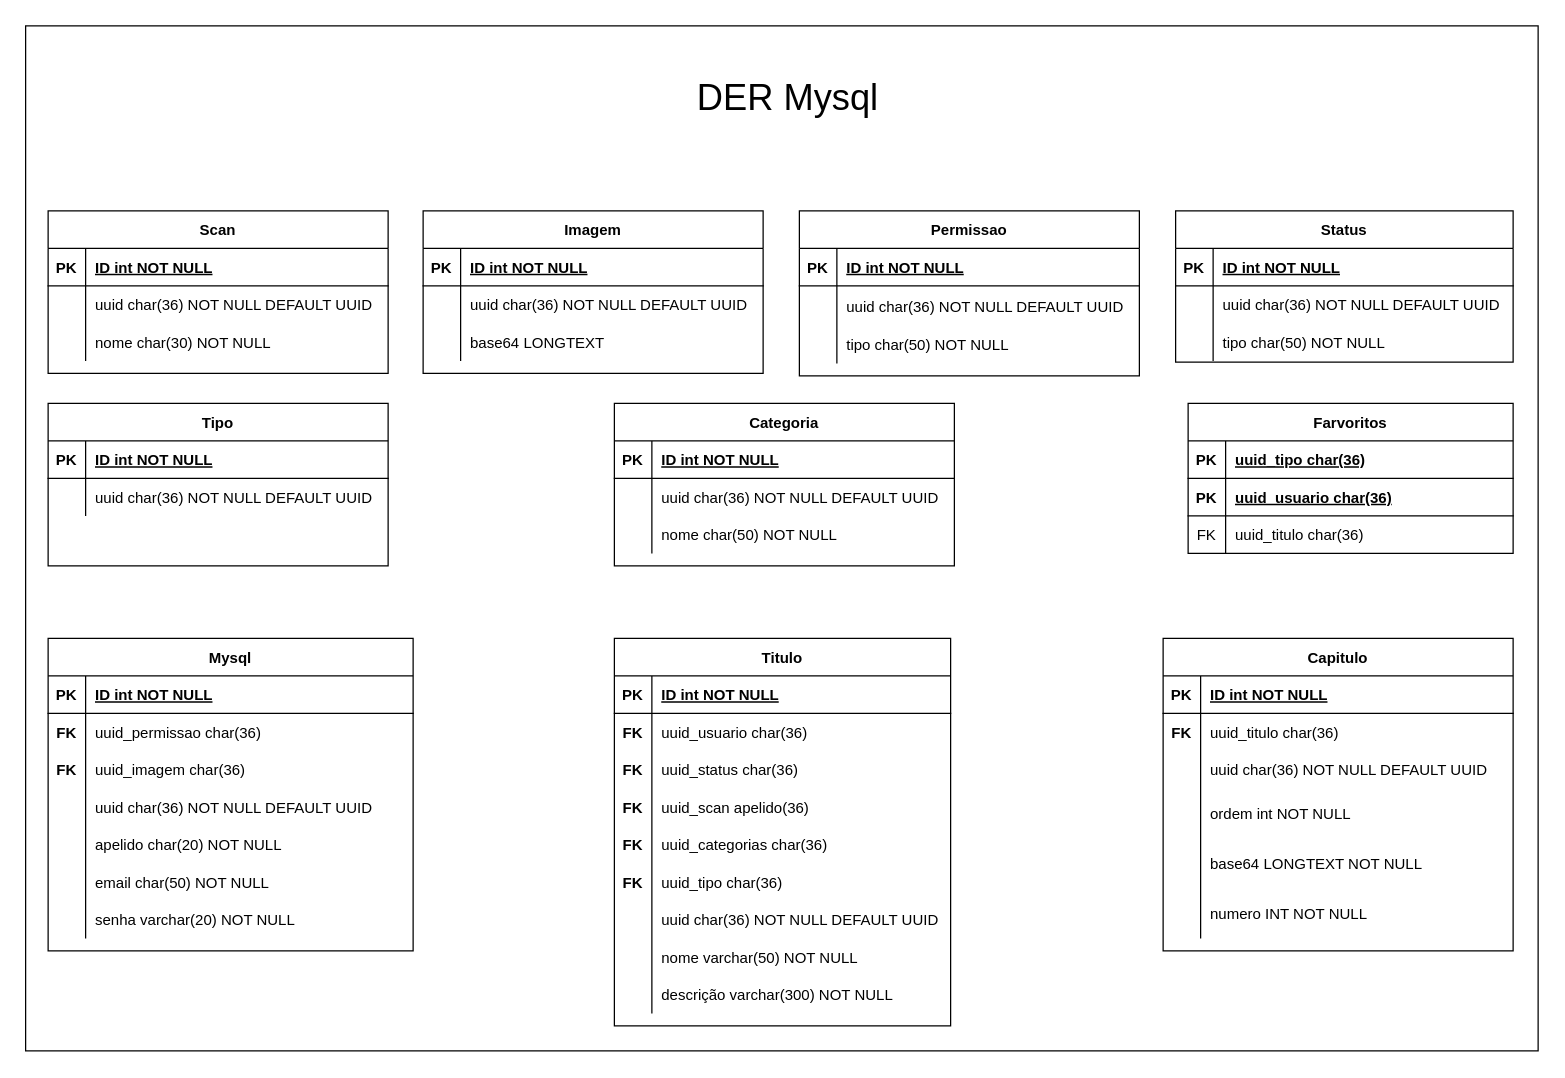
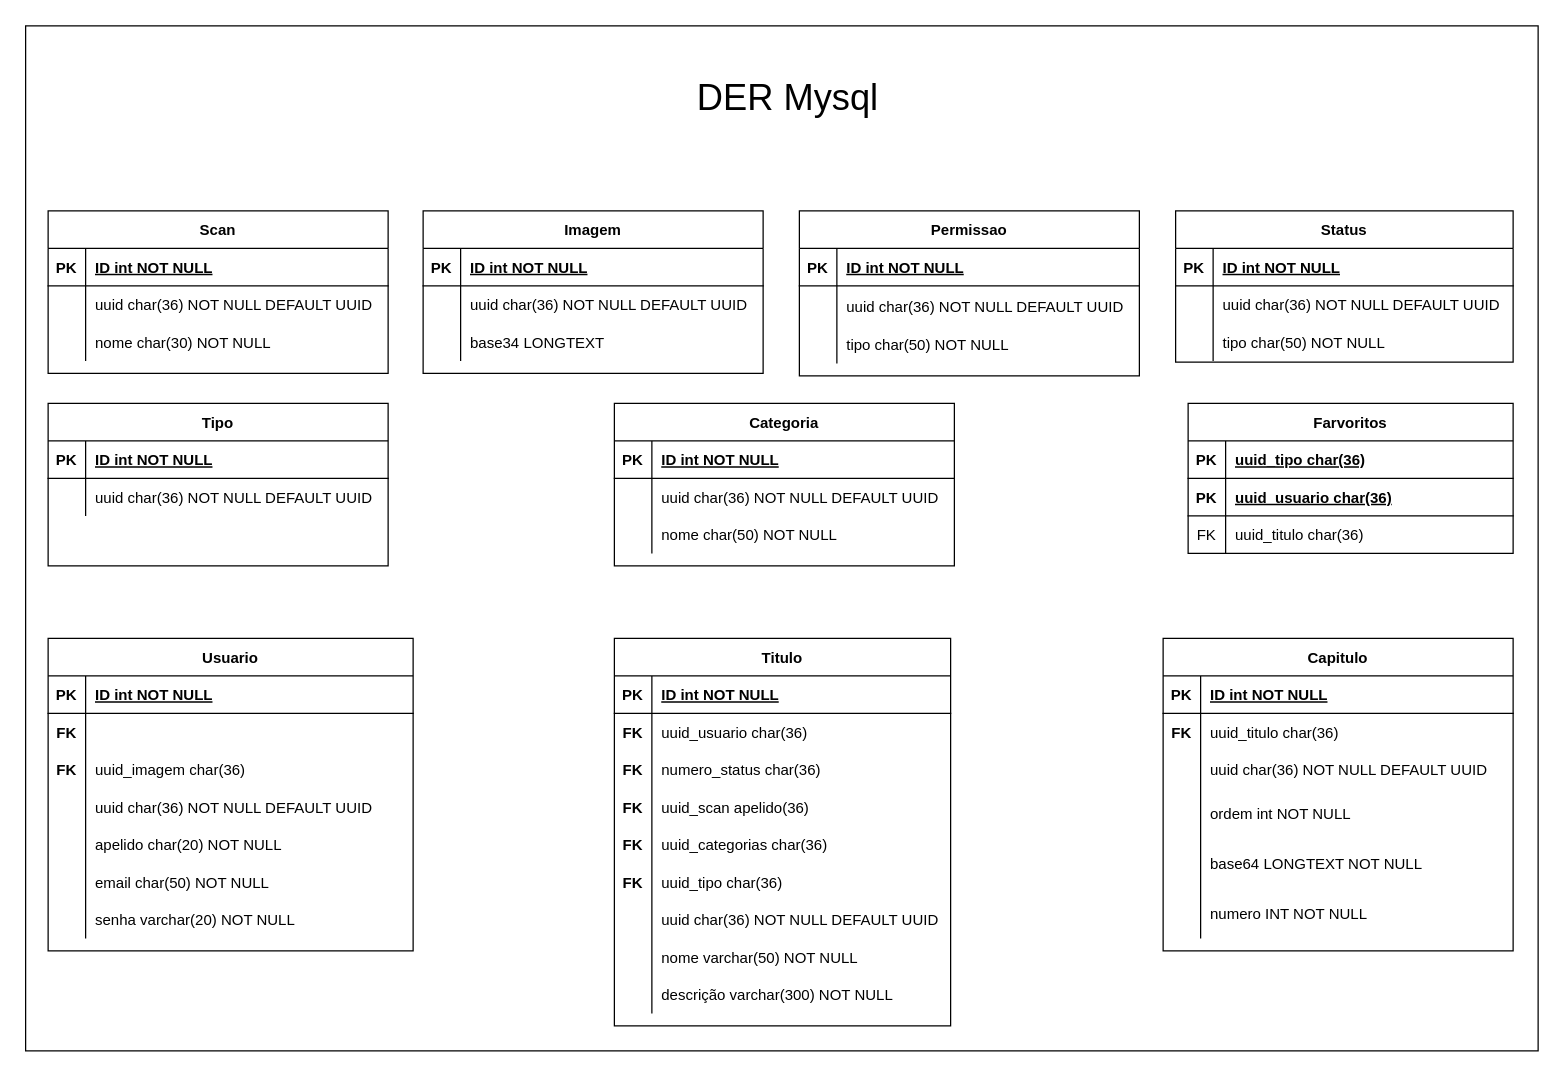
node "base64 LONGTEXT": label "base64 LONGTEXT" -> "base34 LONGTEXT"
node "Mysql": label "Mysql" -> "Usuario"
node "uuid_permissao char(36)": removed
node "uuid_status char(36)": label "uuid_status char(36)" -> "numero_status char(36)"
